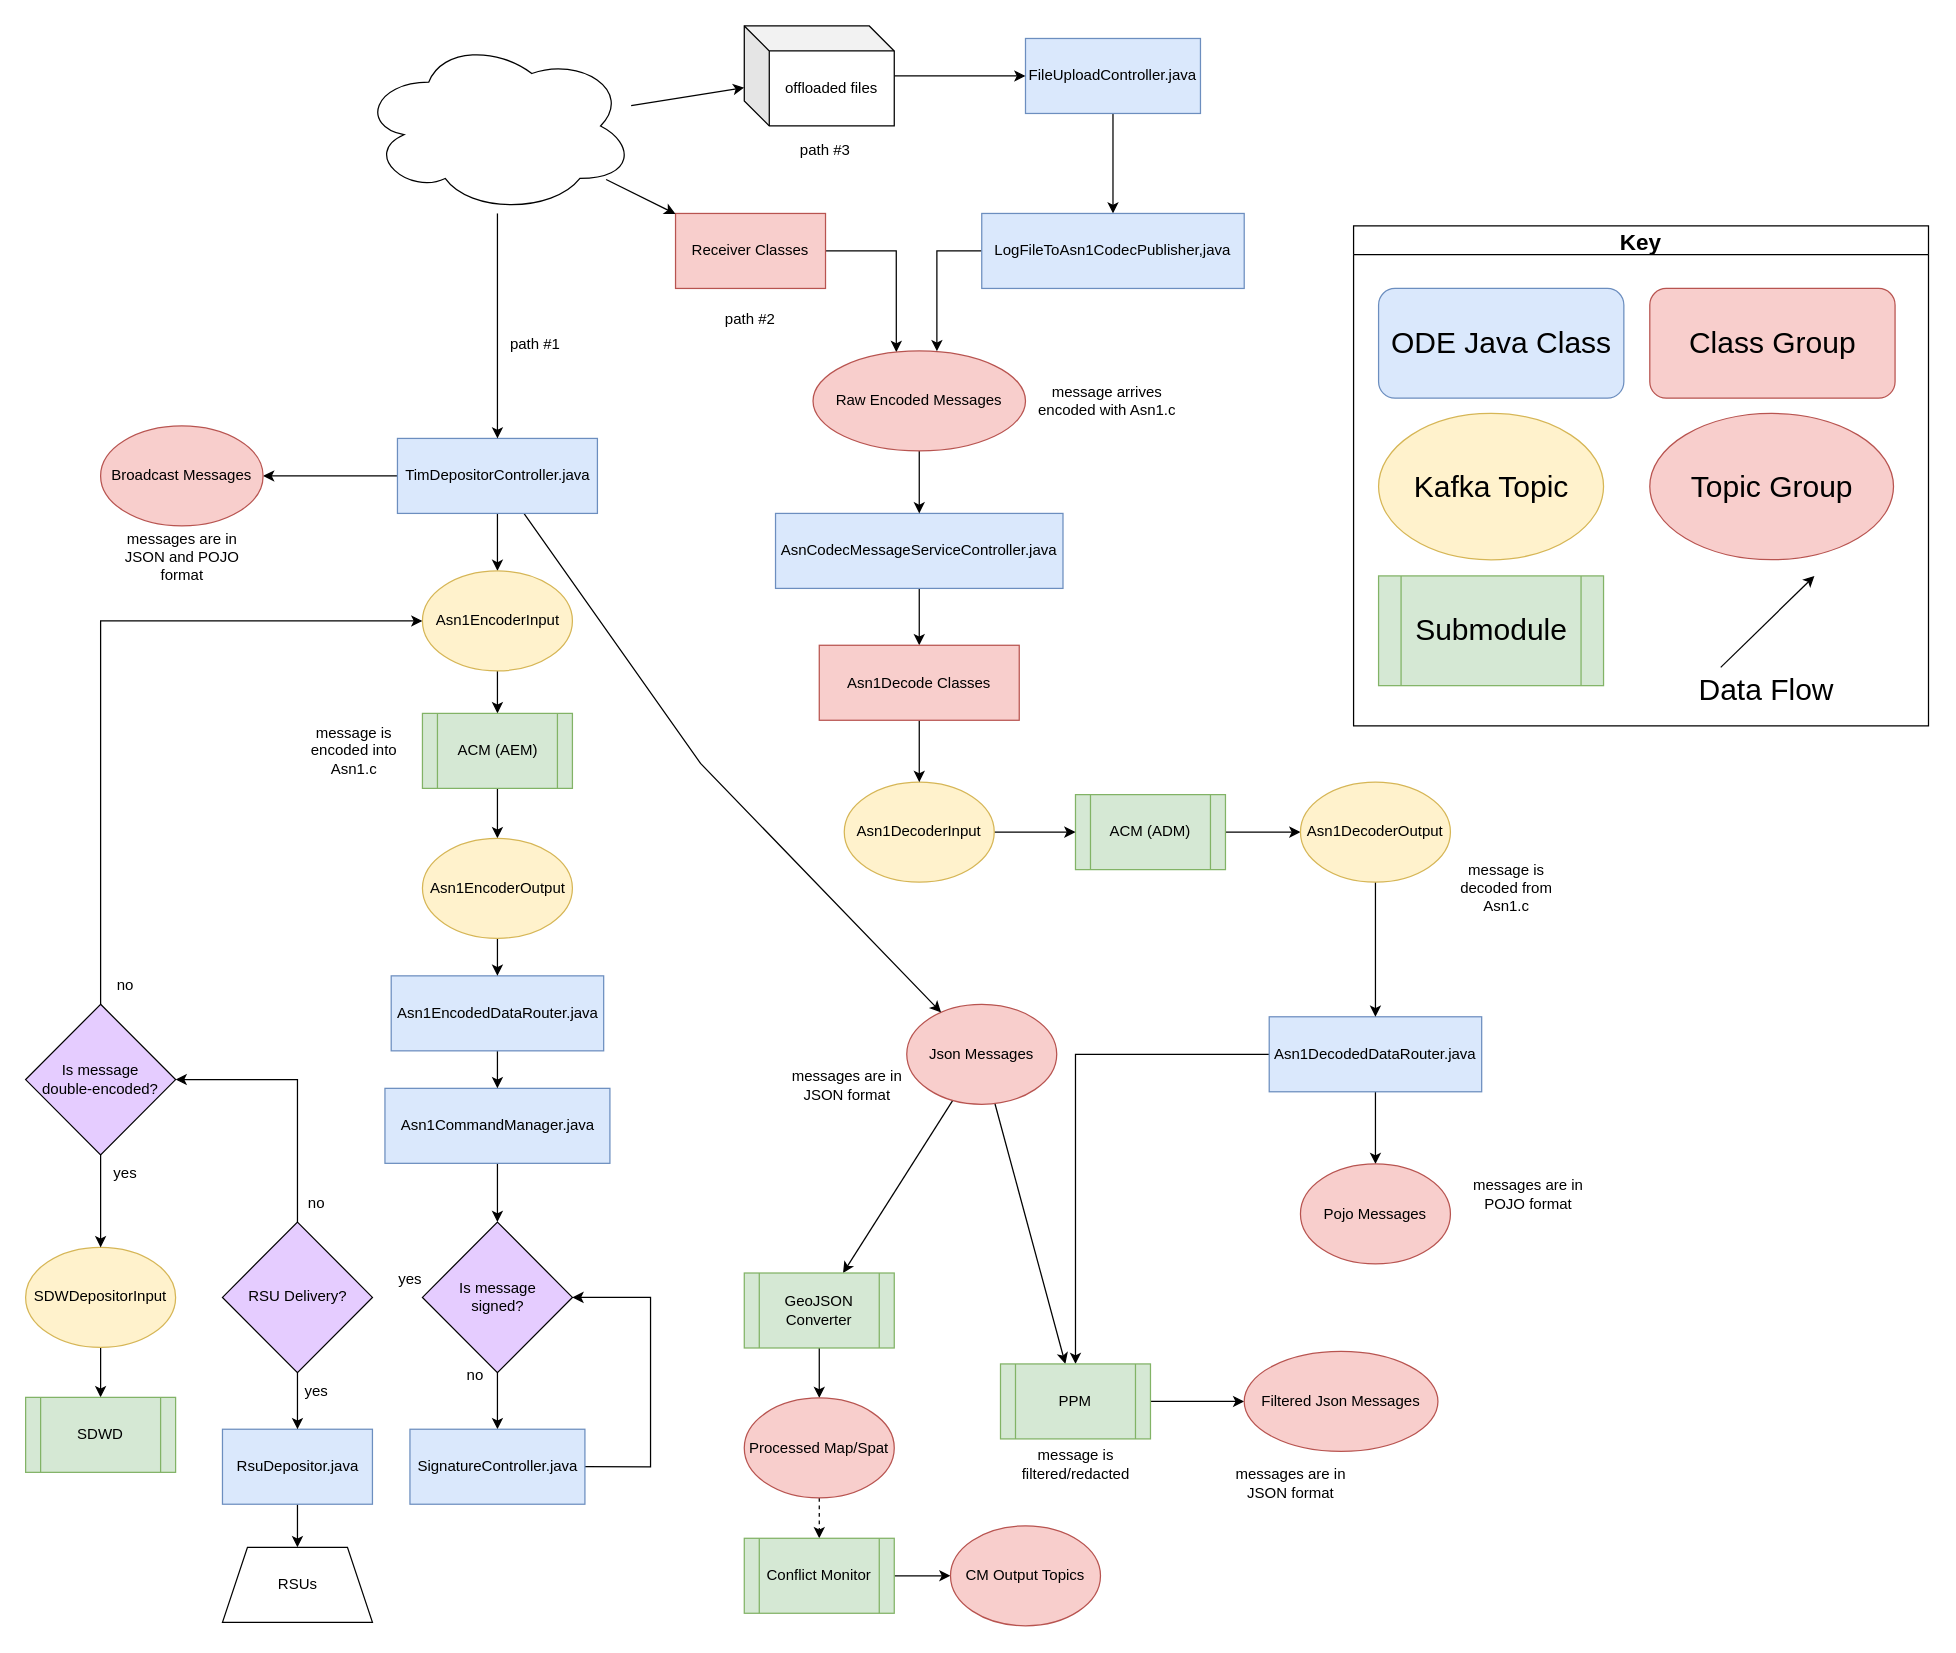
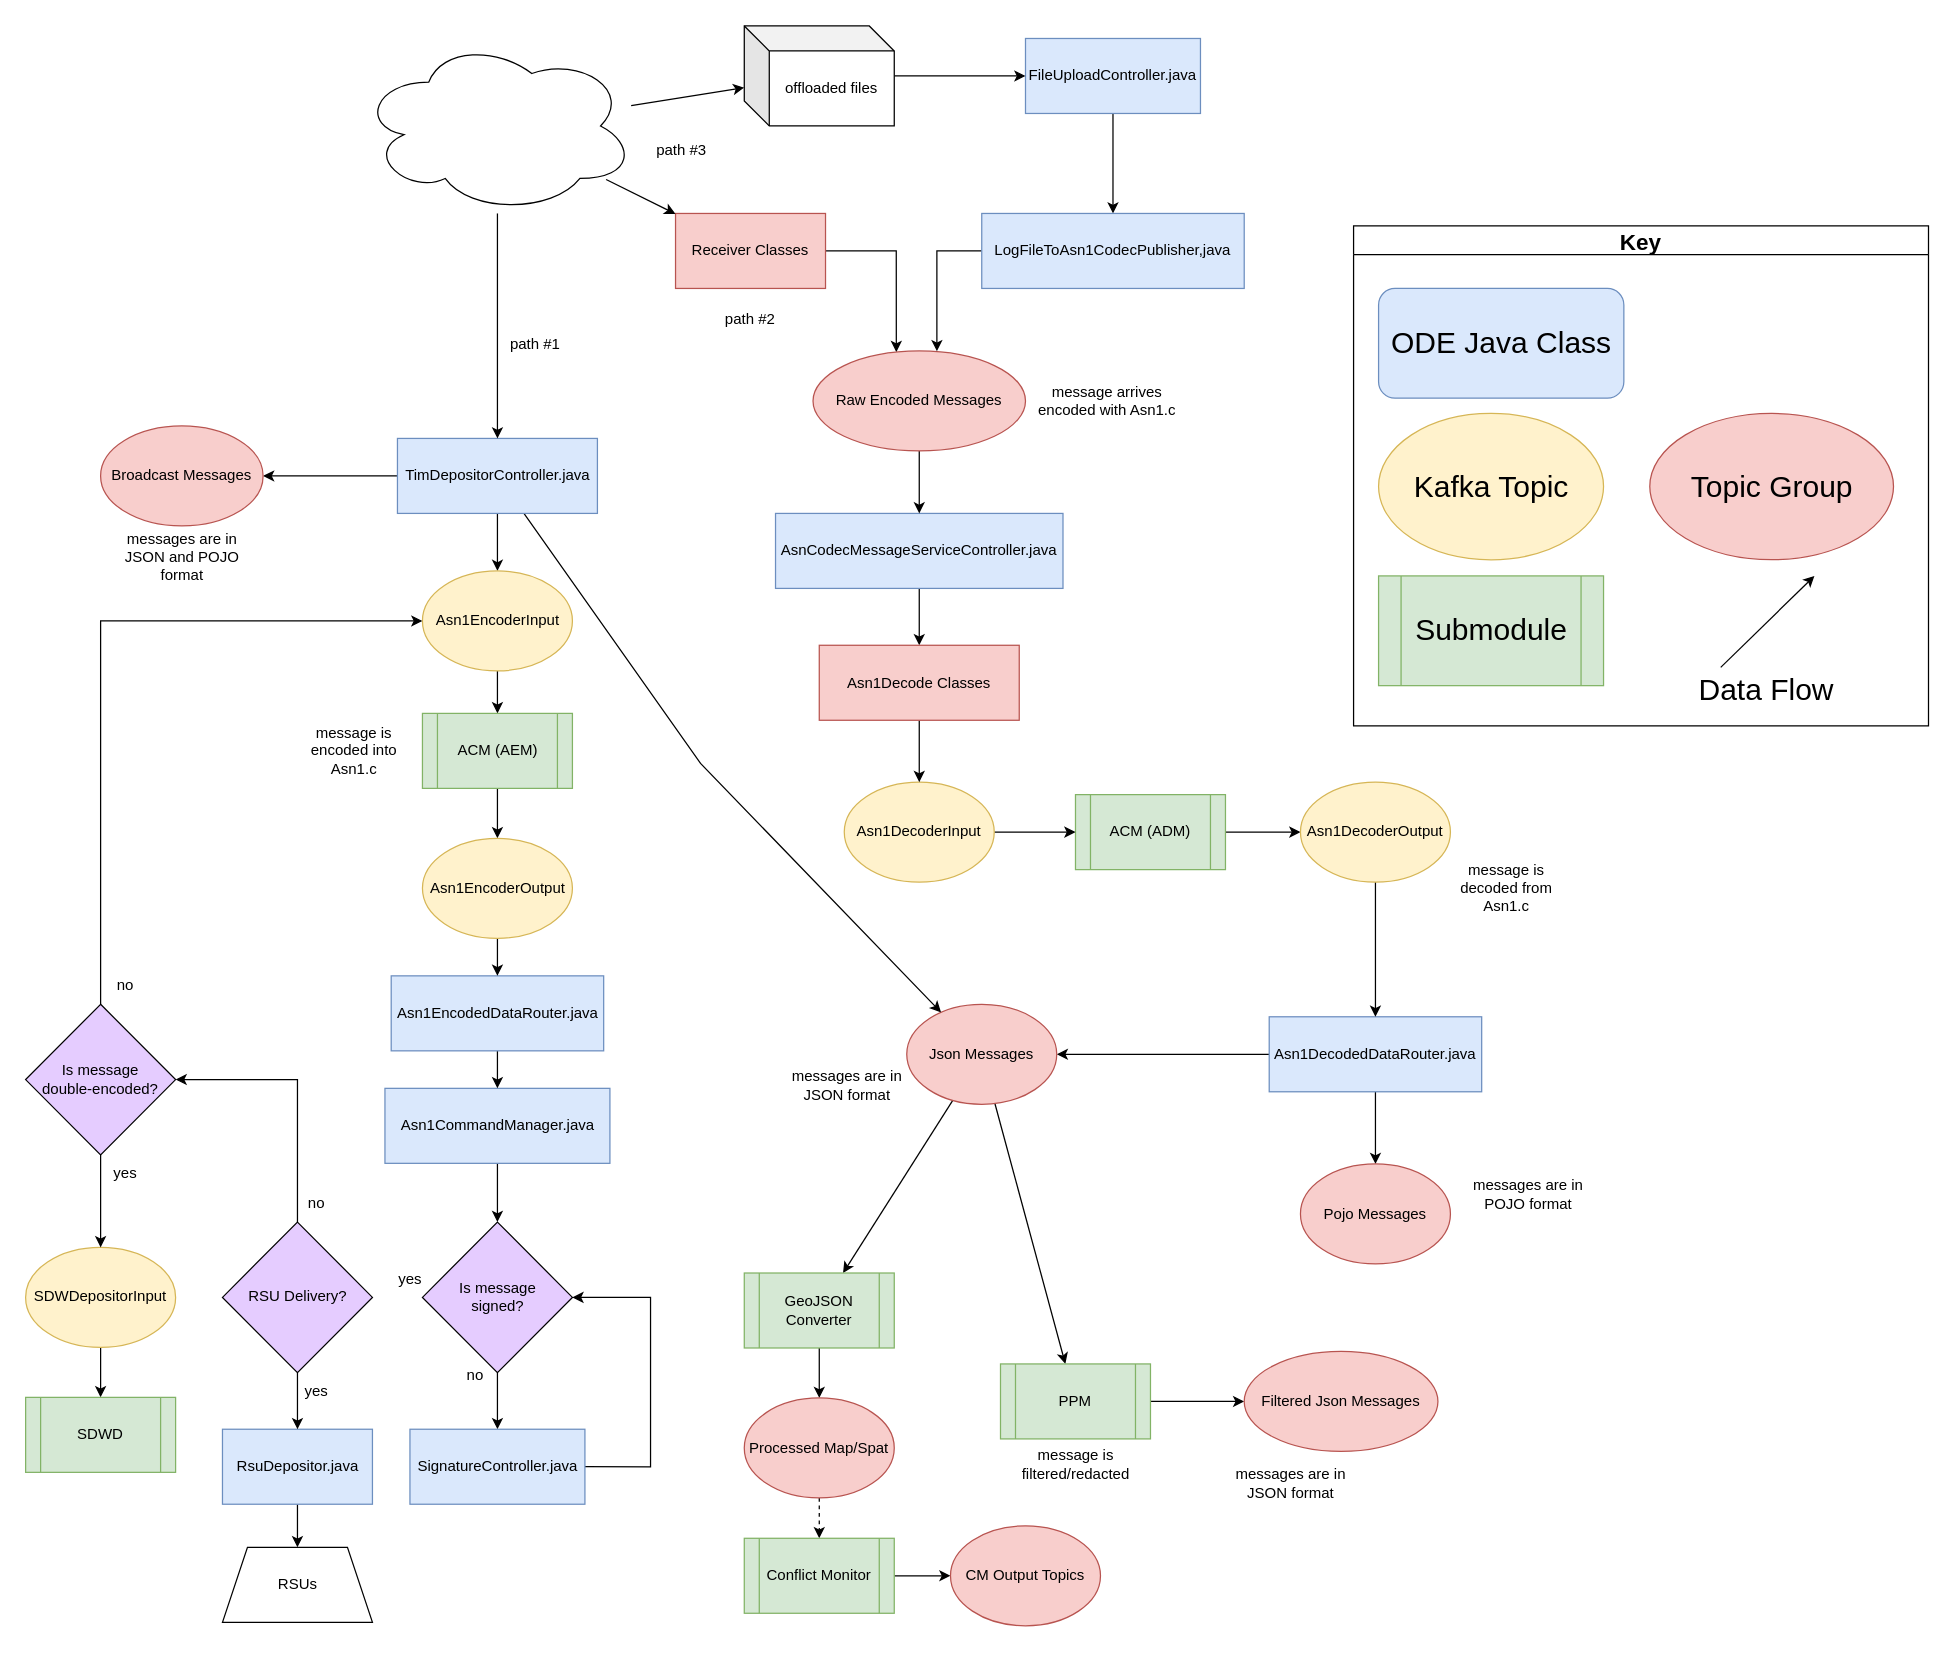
node "path #3": moved (826, 151) -> (682, 151)
node "Class Group": removed
edge "Asn1DecodedDataRouter.java" -> "PPM": now "Asn1DecodedDataRouter.java" -> "Json Messages"
